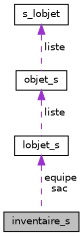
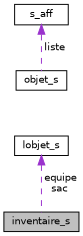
node "s_lobjet": label "s_lobjet" -> "s_aff"
edge "lobjet_s" -> "objet_s": removed, label "liste"
